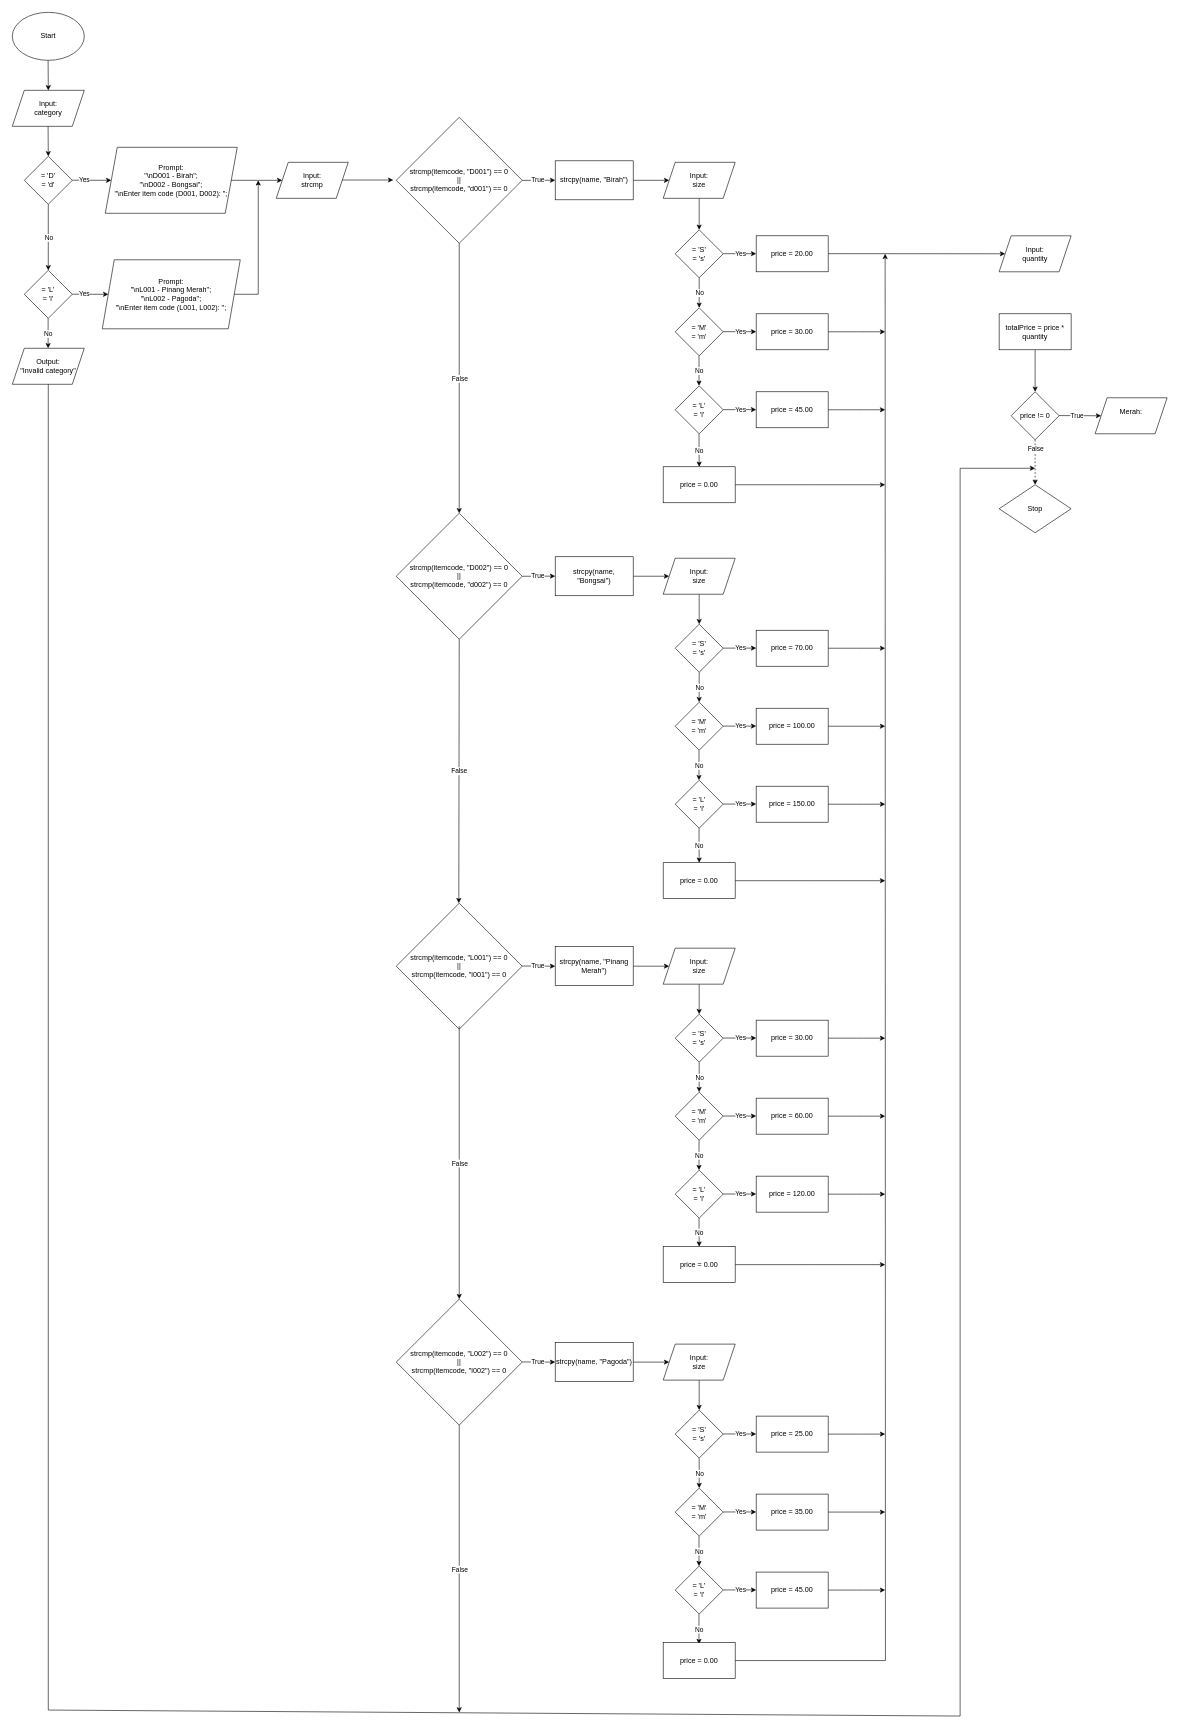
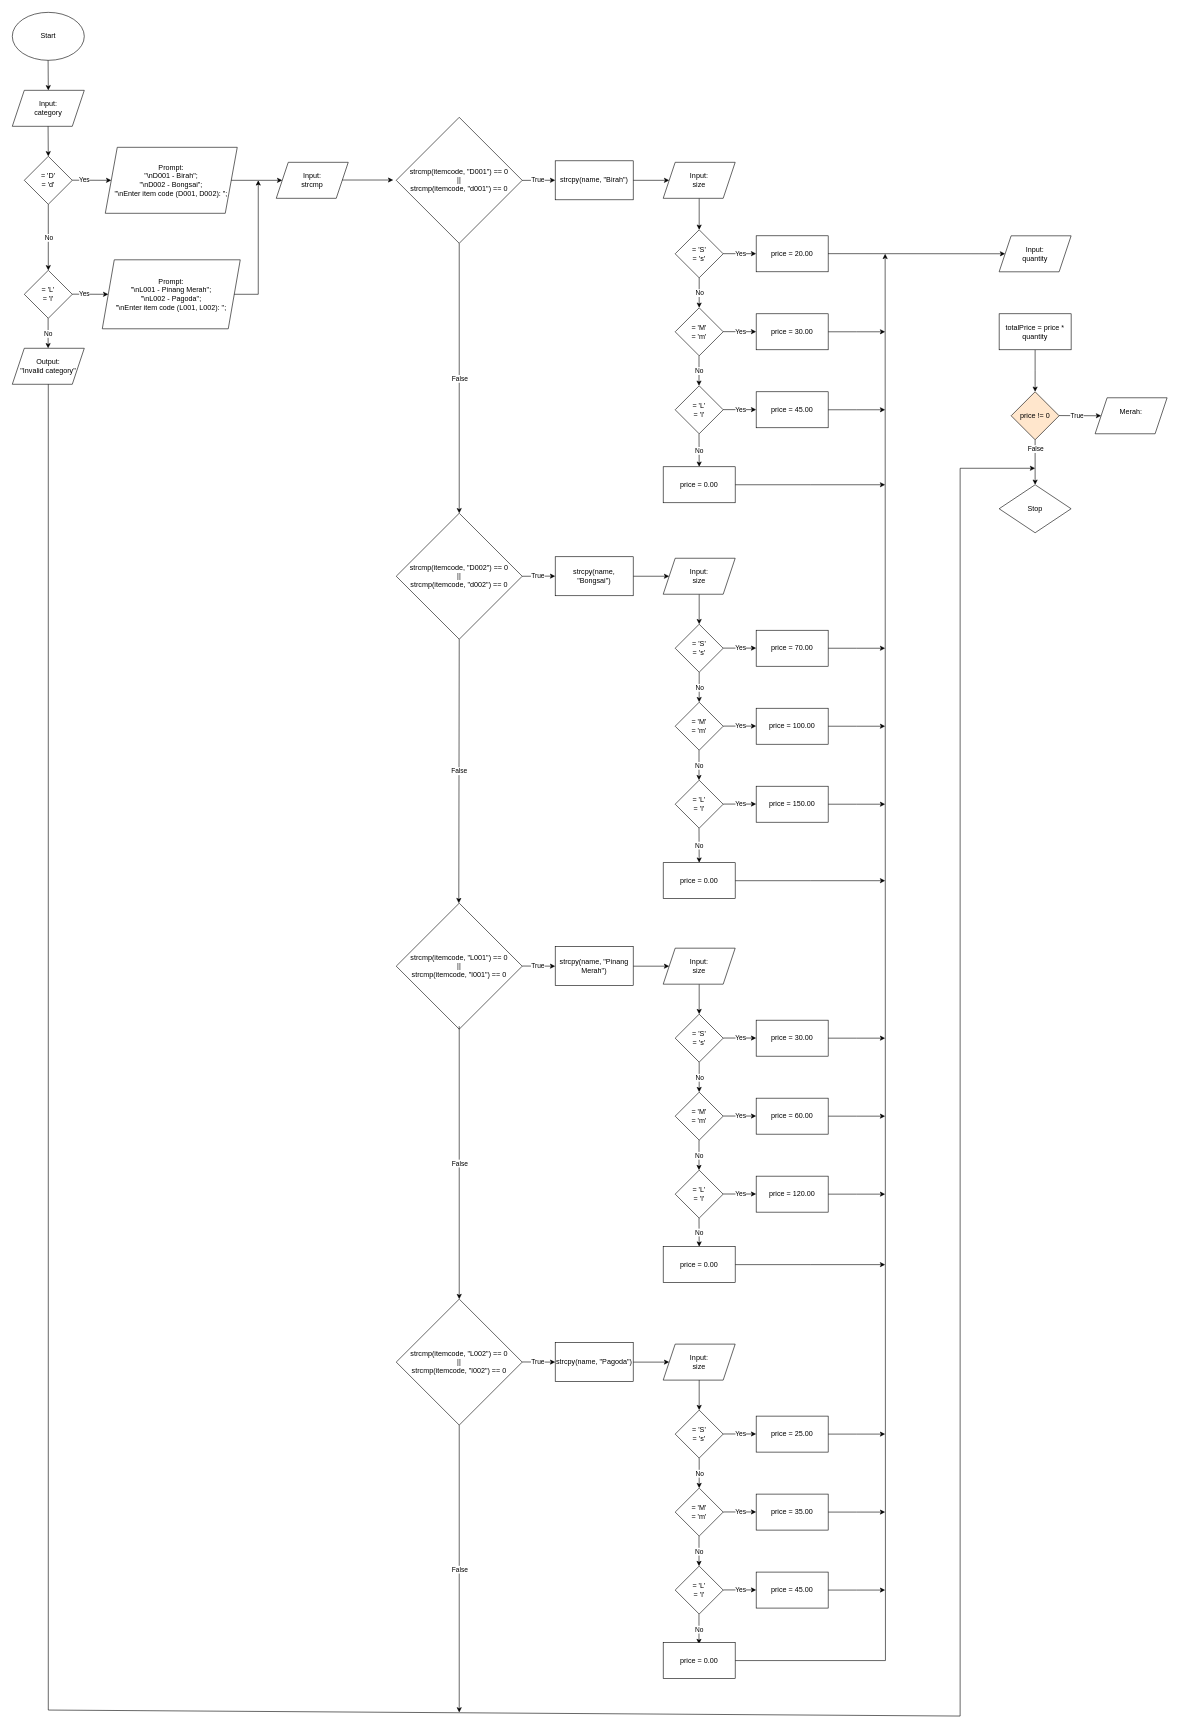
node "price != 0": fillcolor #ffffff -> #ffe6cc
edge "price != 0" -> "Stop": style dashed -> solid
